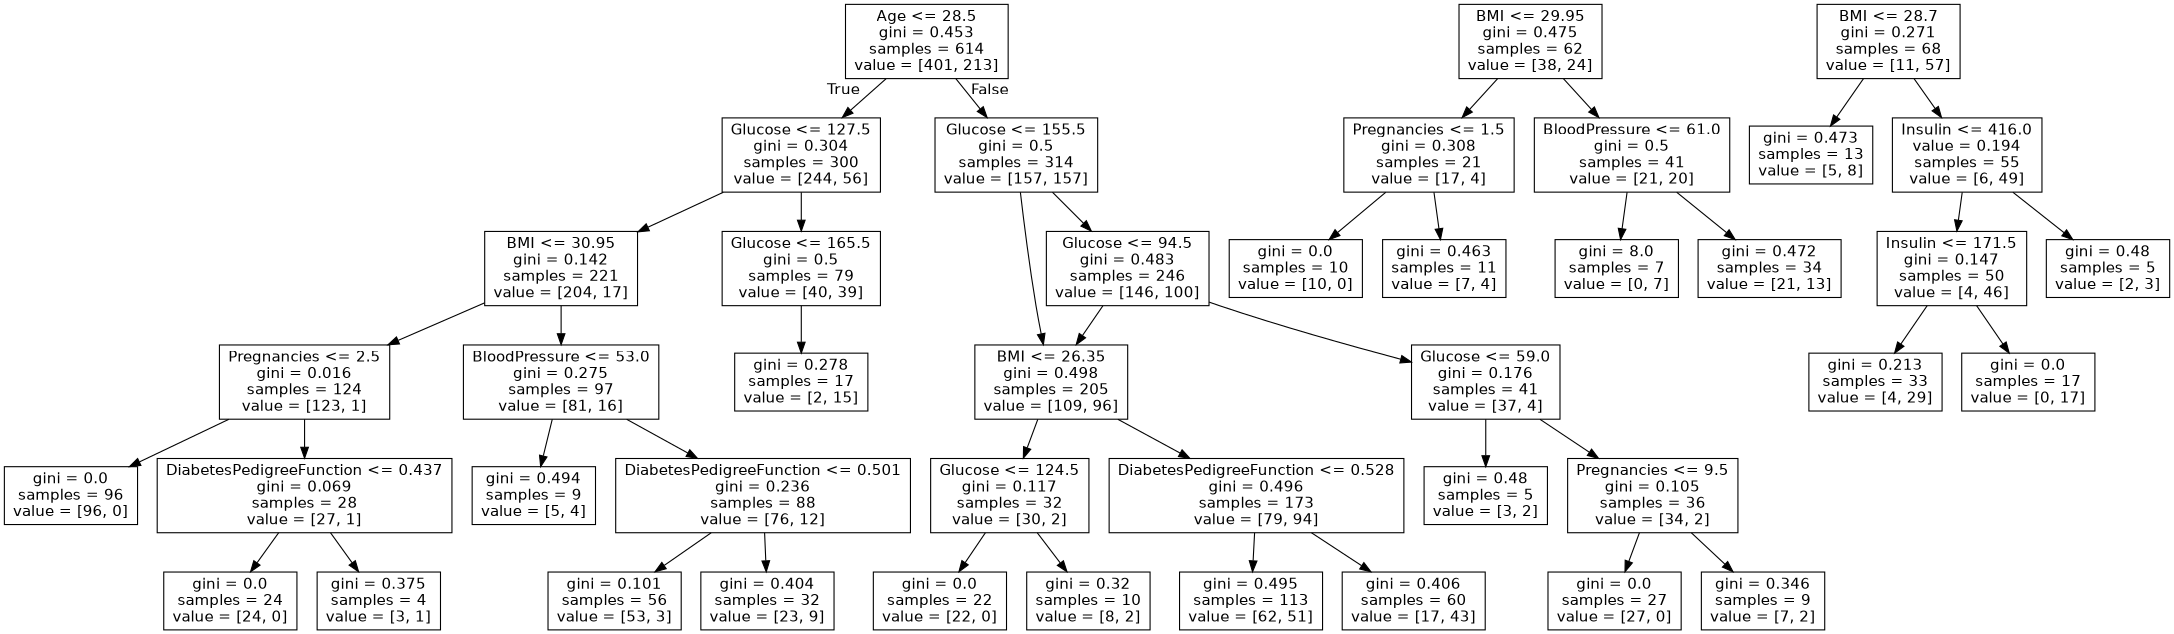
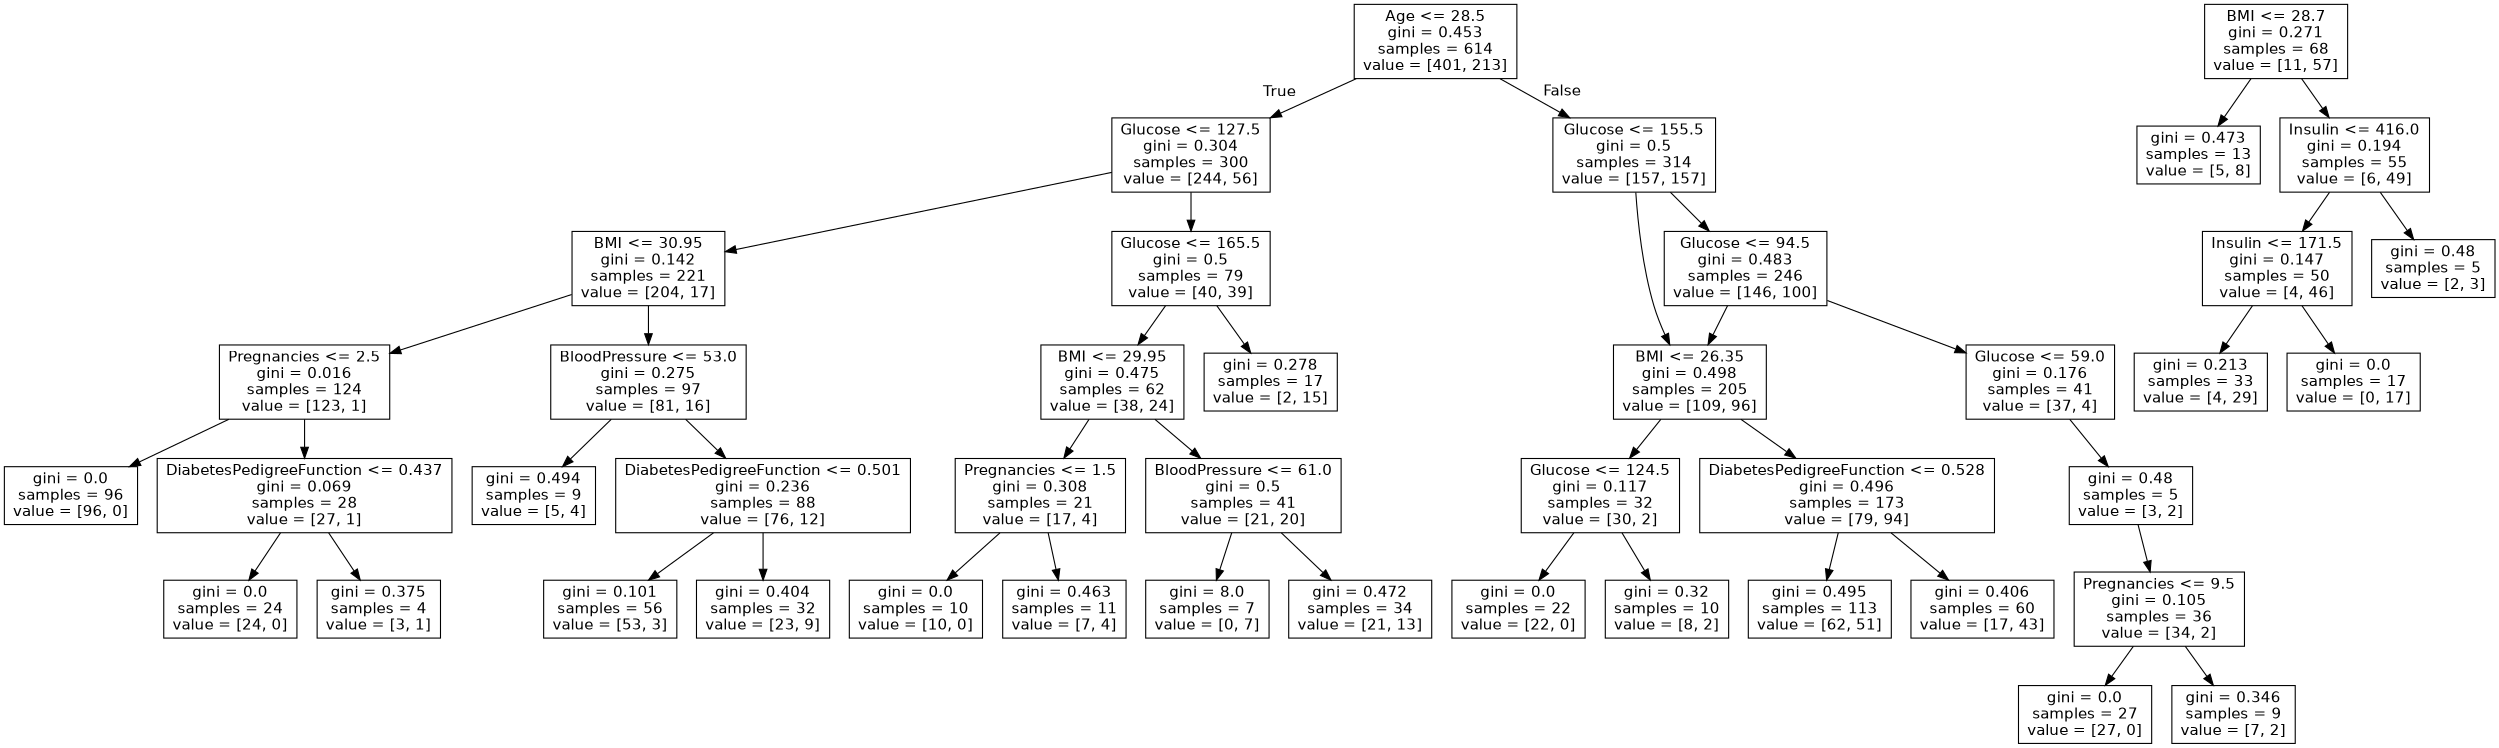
node "Insulin <= 416.0 value = 0.194 samples = 55 value = [6, 49]": label "Insulin <= 416.0 value = 0.194 samples = 55 value = [6, 49]" -> "Insulin <= 416.0 gini = 0.194 samples = 55 value = [6, 49]"
edge "Glucose <= 165.5 gini = 0.5 samples = 79 value = [40, 39]" -> "BMI <= 29.95 gini = 0.475 samples = 62 value = [38, 24]": added
edge "Glucose <= 59.0 gini = 0.176 samples = 41 value = [37, 4]" -> "Pregnancies <= 9.5 gini = 0.105 samples = 36 value = [34, 2]": now "gini = 0.48 samples = 5 value = [3, 2]" -> "Pregnancies <= 9.5 gini = 0.105 samples = 36 value = [34, 2]"
